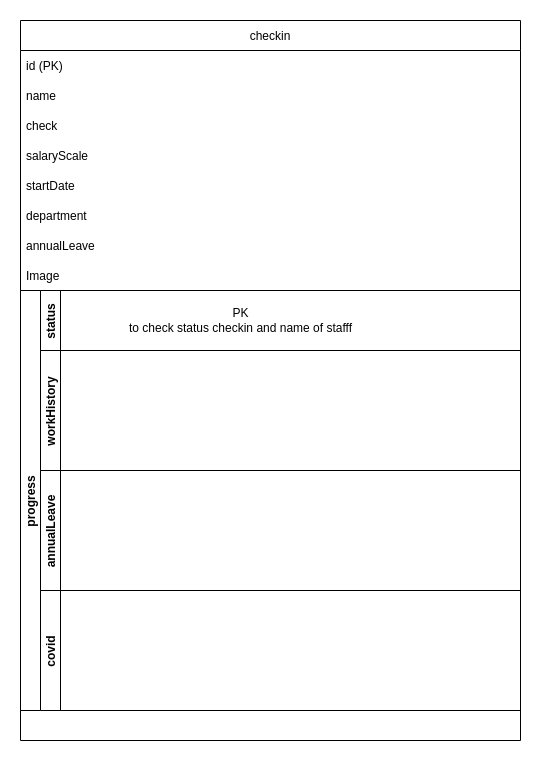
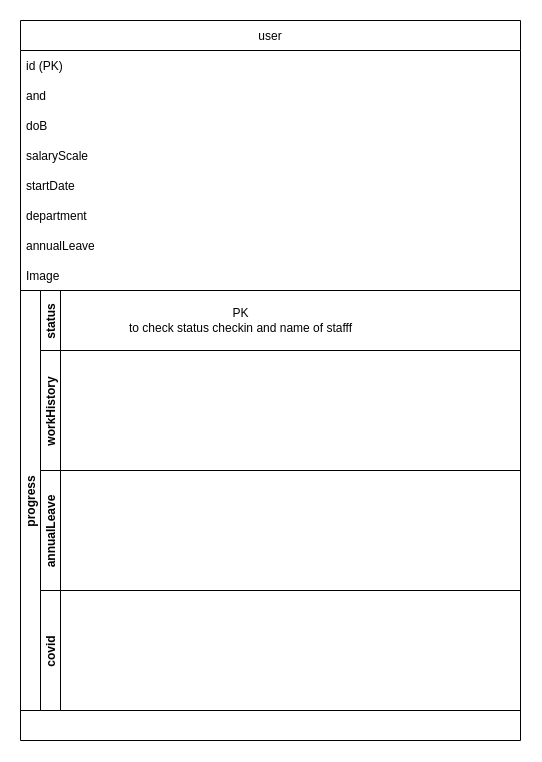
node "checkin": label "checkin" -> "user"
node "name": label "name" -> "and"
node "check": label "check" -> "doB"
